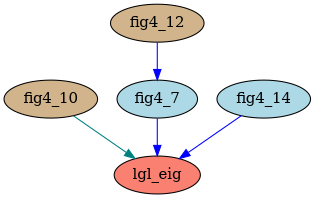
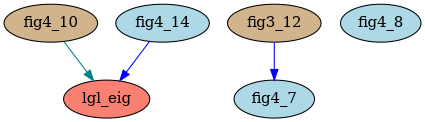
node "fig4_12": label "fig4_12" -> "fig3_12"
node "fig4_8": added
edge "fig4_7" -> "lgl_eig": removed
